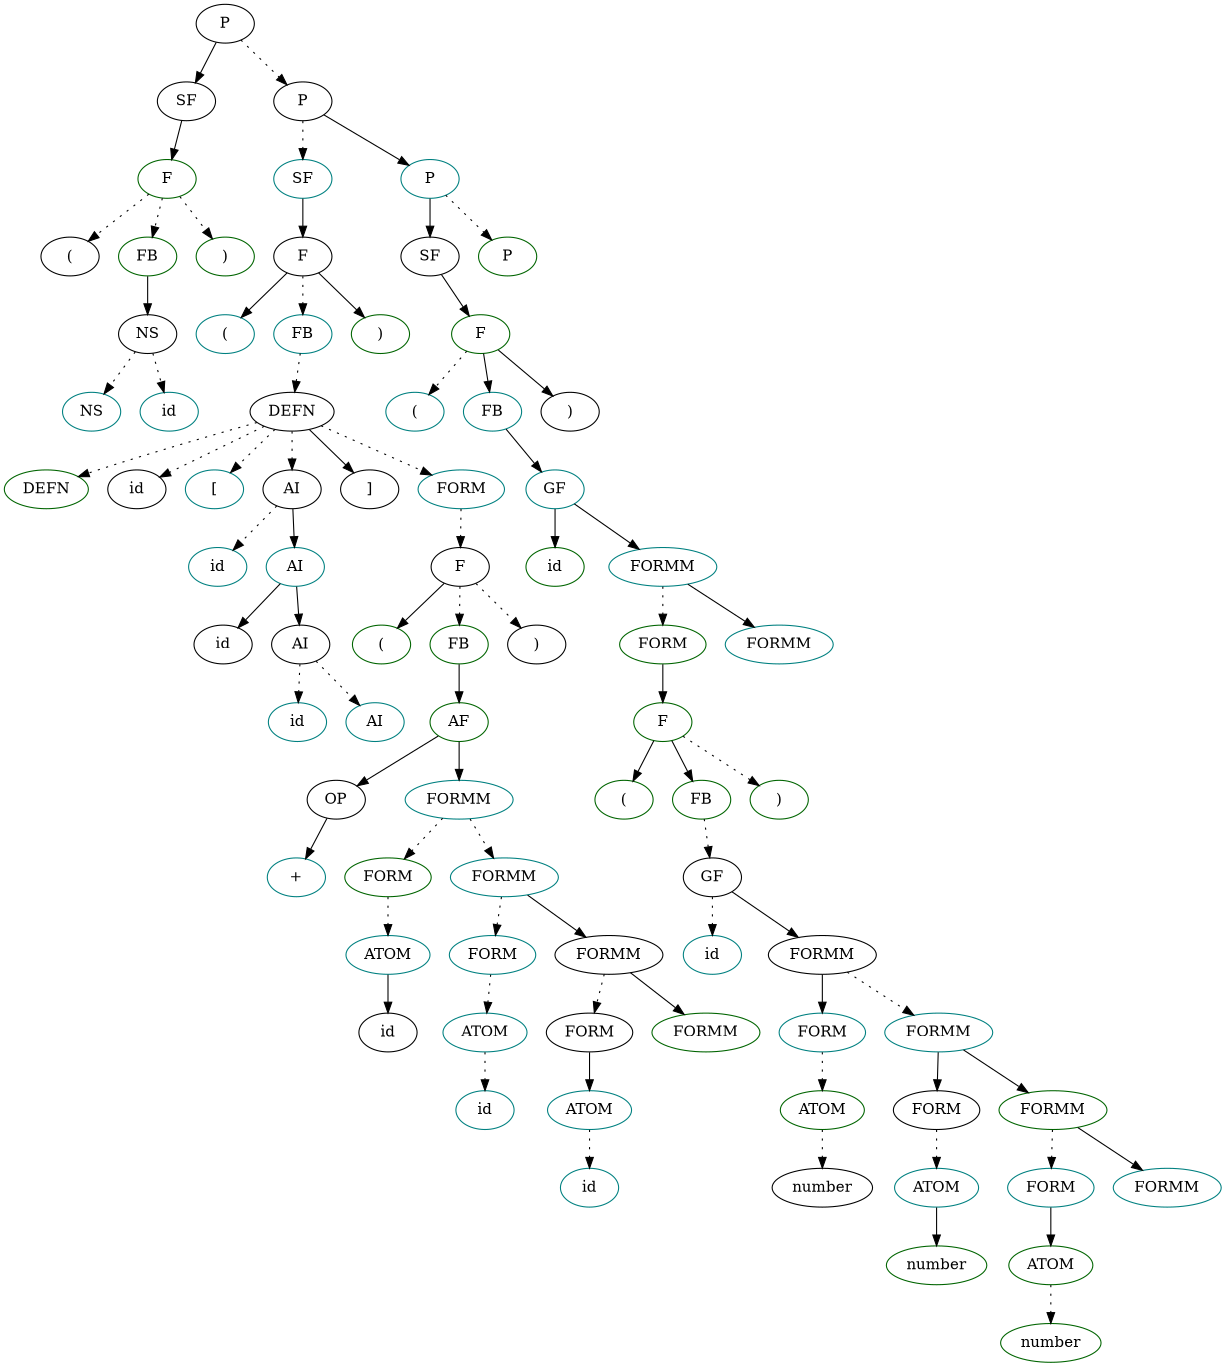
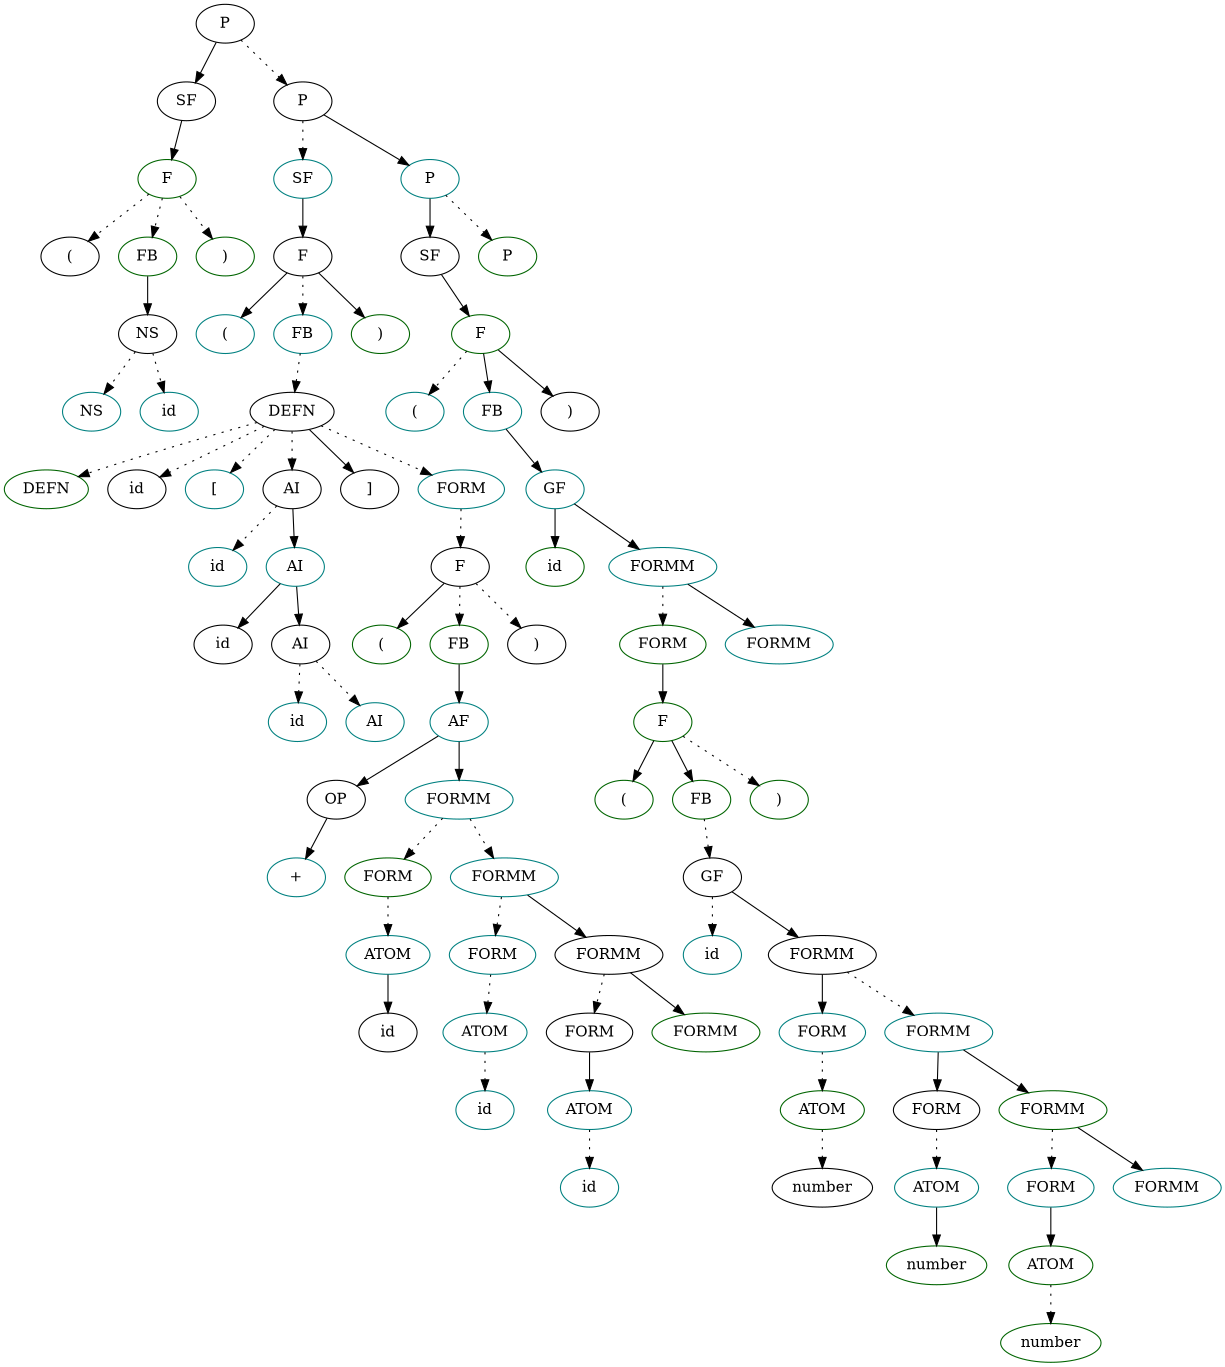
node "AF": color darkgreen -> teal
